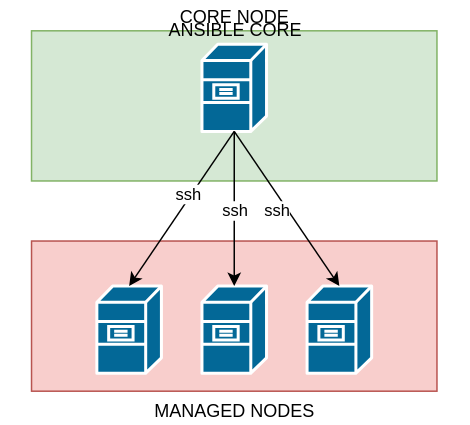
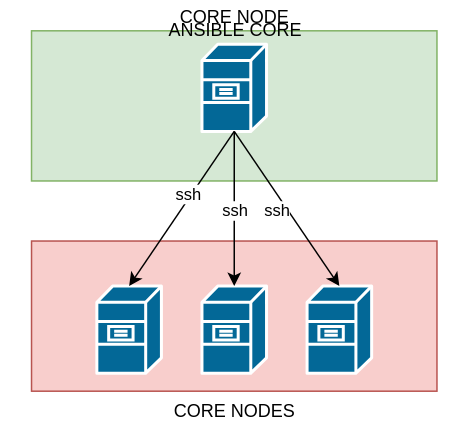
node "MANAGED NODES": label "MANAGED NODES" -> "CORE NODES"
